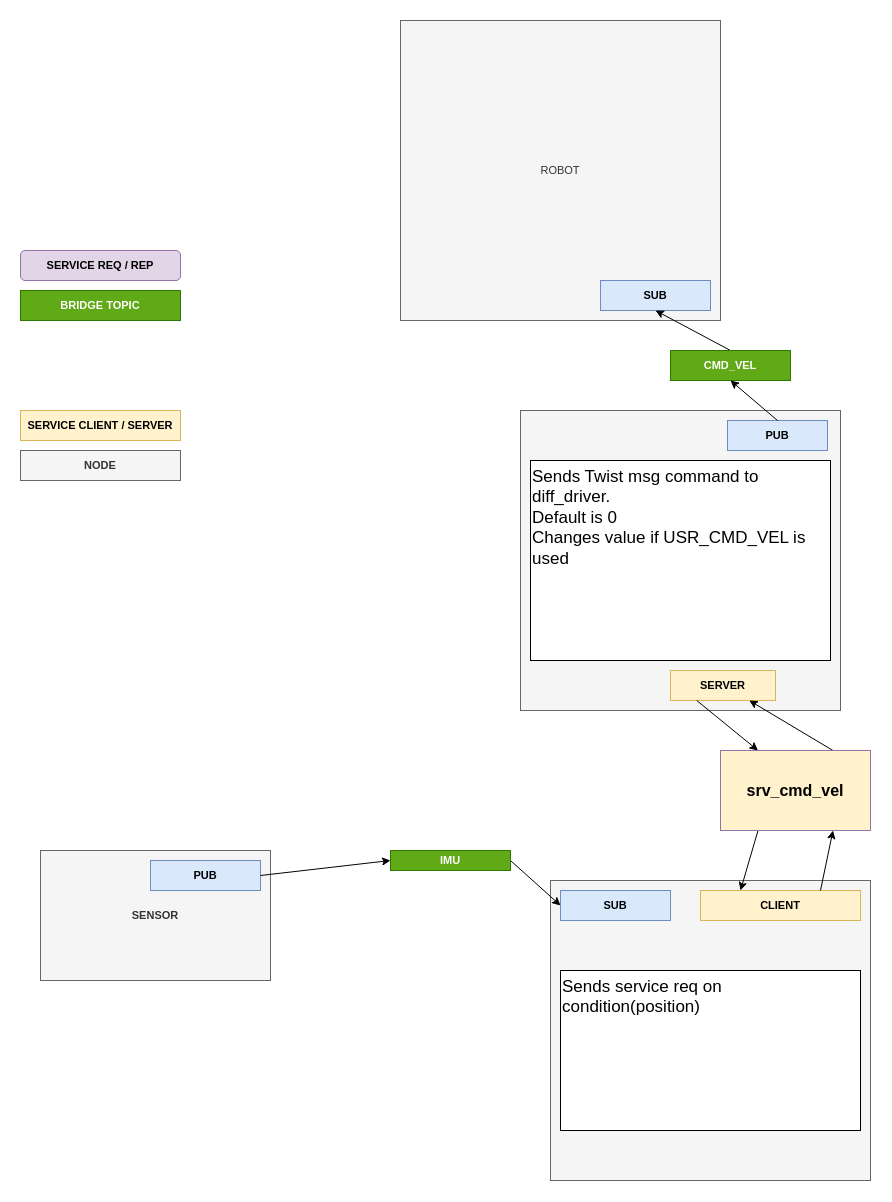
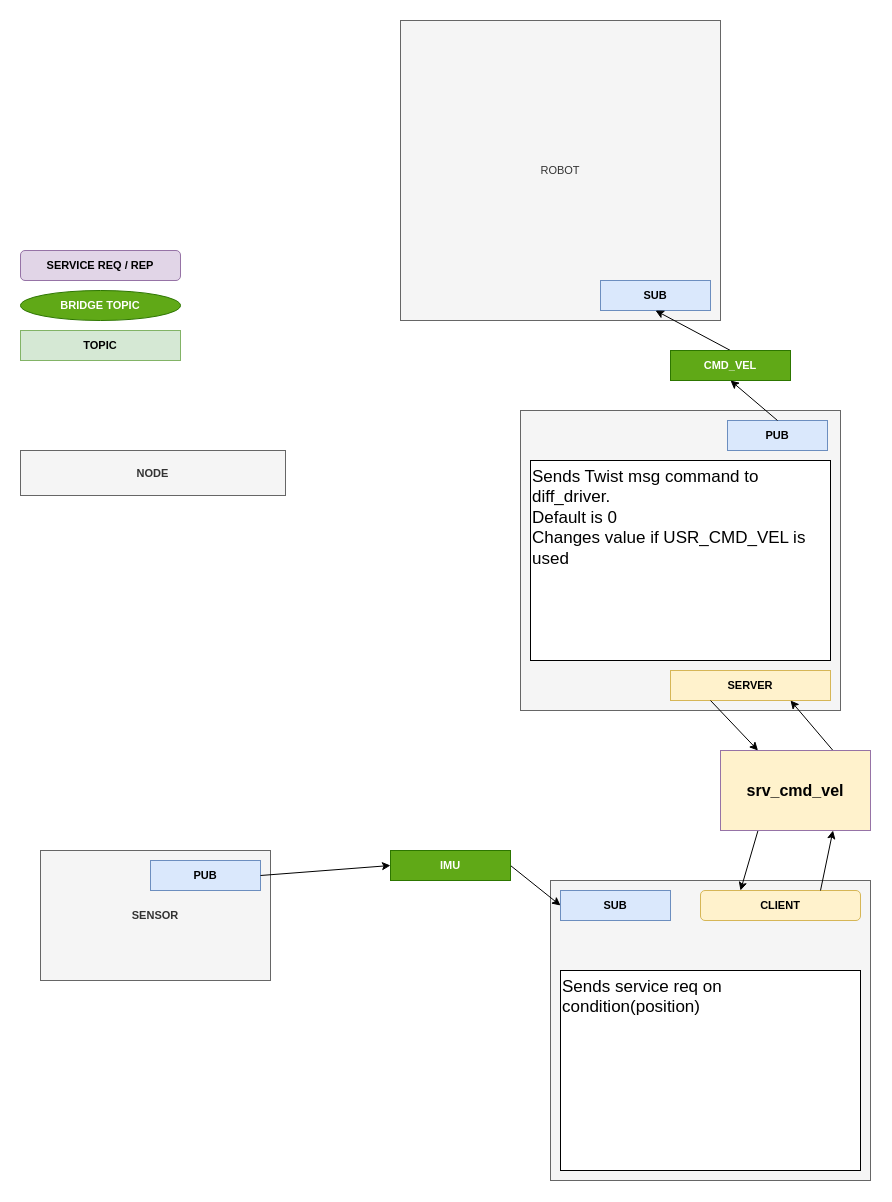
node "BRIDGE TOPIC": shape rectangle -> ellipse
node "TOPIC": added
node "SERVICE CLIENT / SERVER": removed
node "NODE": size 160x30 -> 265x45
node "SERVER": size 105x30 -> 160x30
node "IMU": size 120x20 -> 120x30
node "CLIENT": shape rectangle -> rounded rectangle
node "Sends service req on condition(position)": size 300x160 -> 300x200
